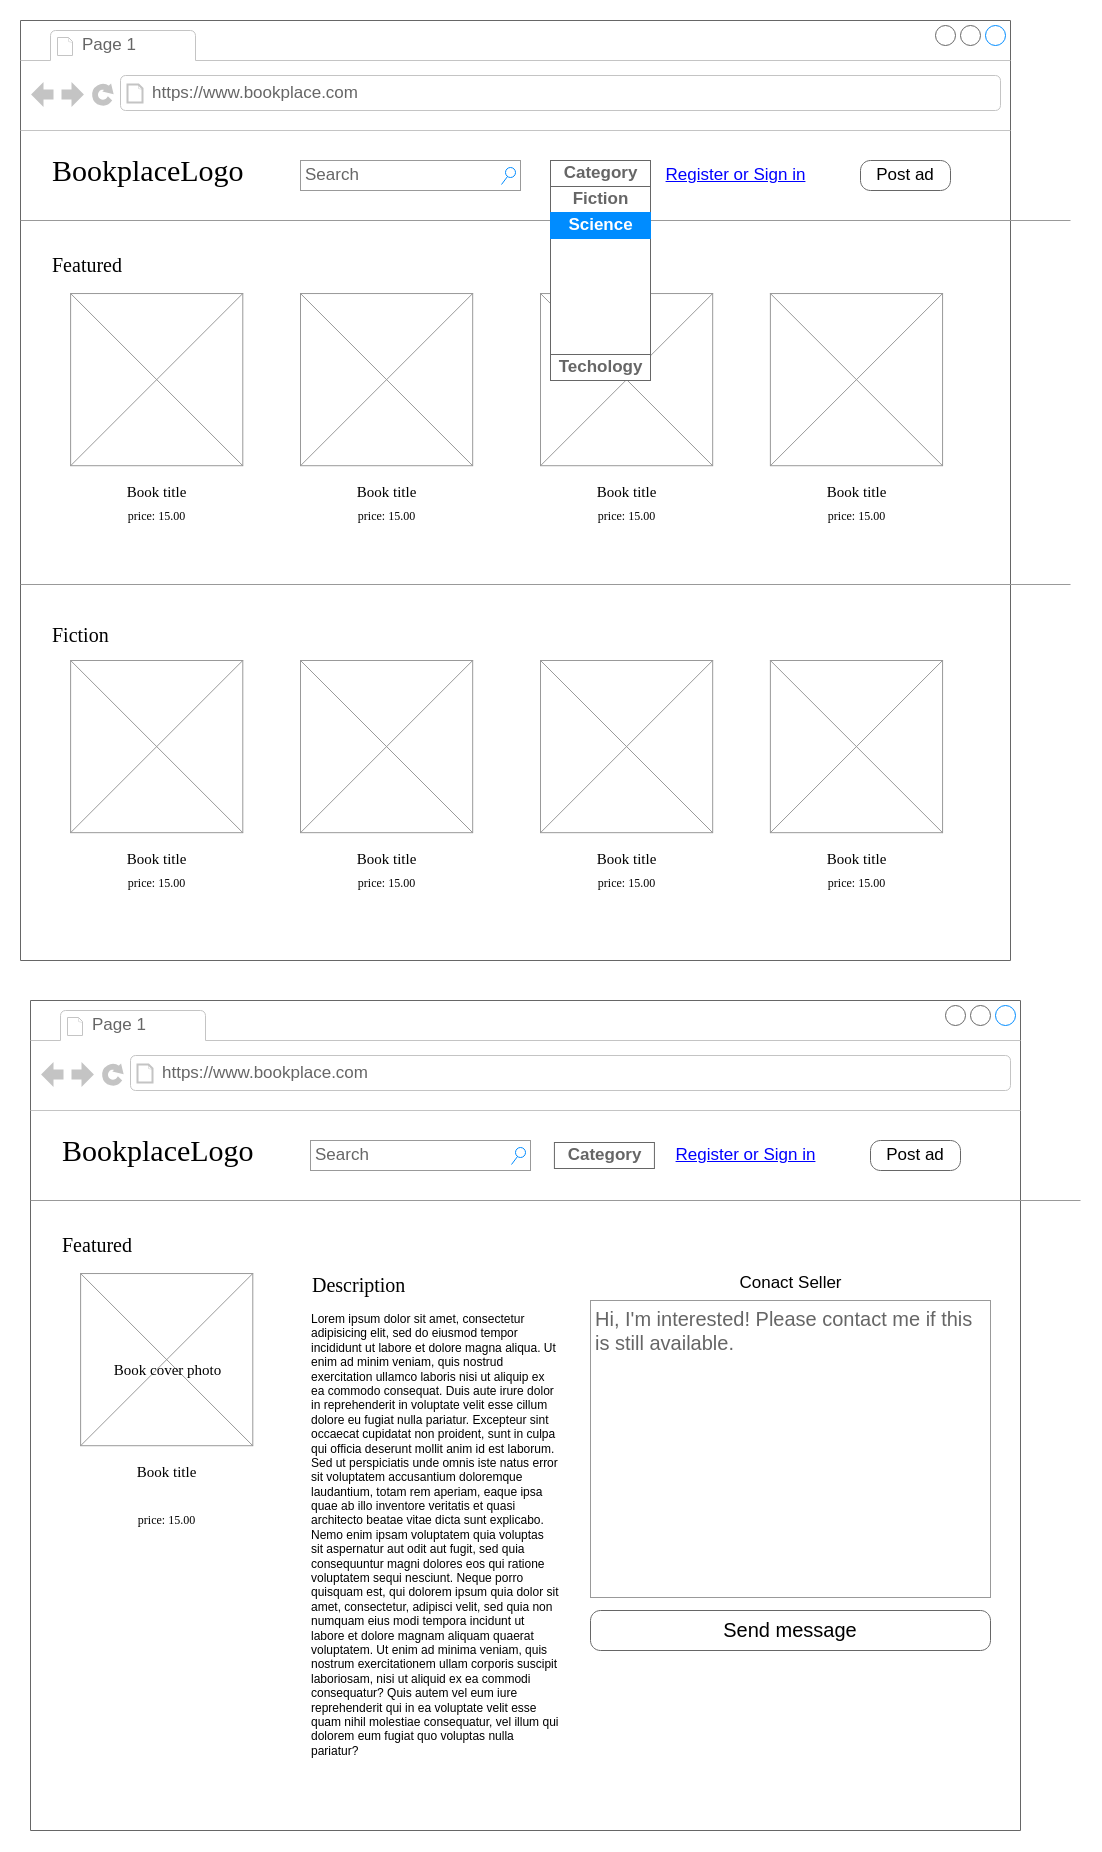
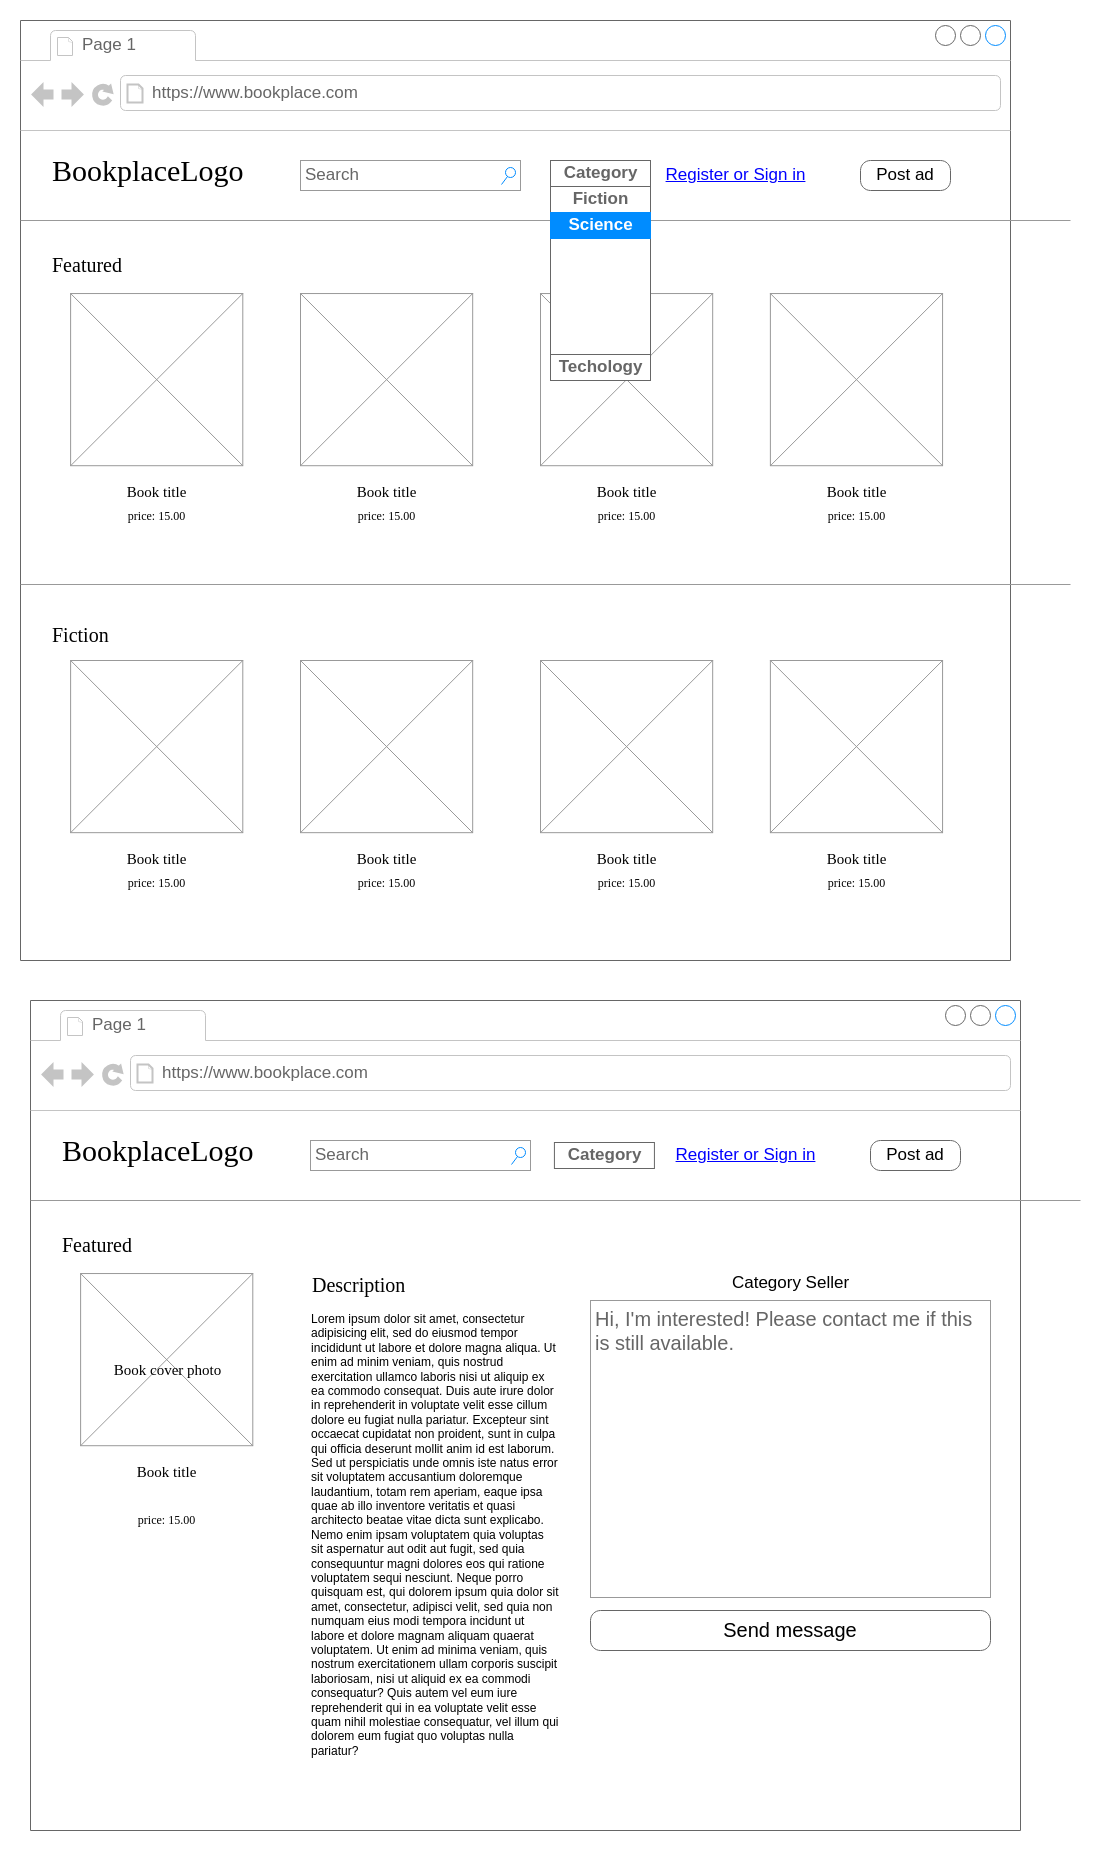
node "Conact Seller": label "Conact Seller" -> "Category Seller"
